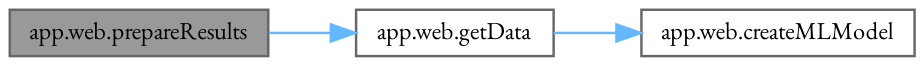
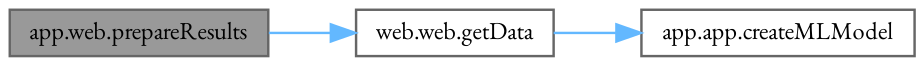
node "app.web.getData": label "app.web.getData" -> "web.web.getData"
node "app.web.createMLModel": label "app.web.createMLModel" -> "app.app.createMLModel"
